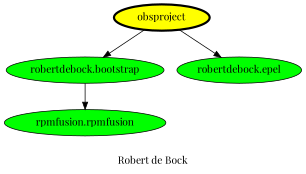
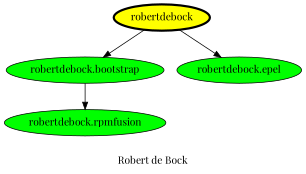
node "obsproject": label "obsproject" -> "robertdebock"
node "rpmfusion.rpmfusion": label "rpmfusion.rpmfusion" -> "robertdebock.rpmfusion"
